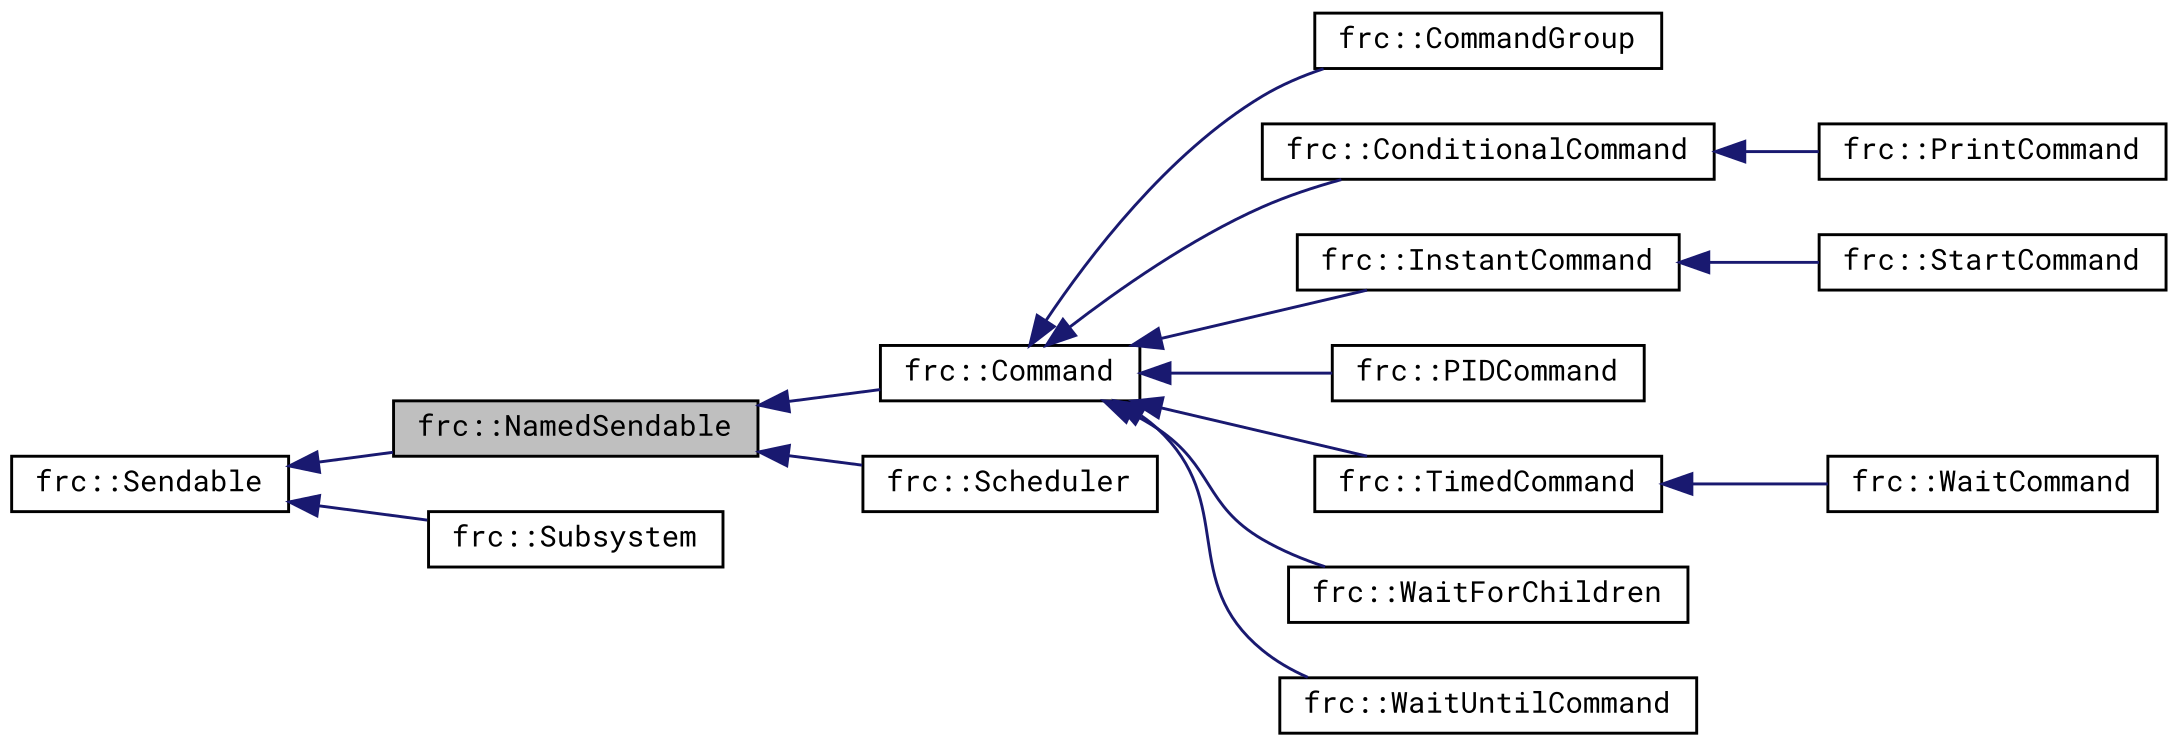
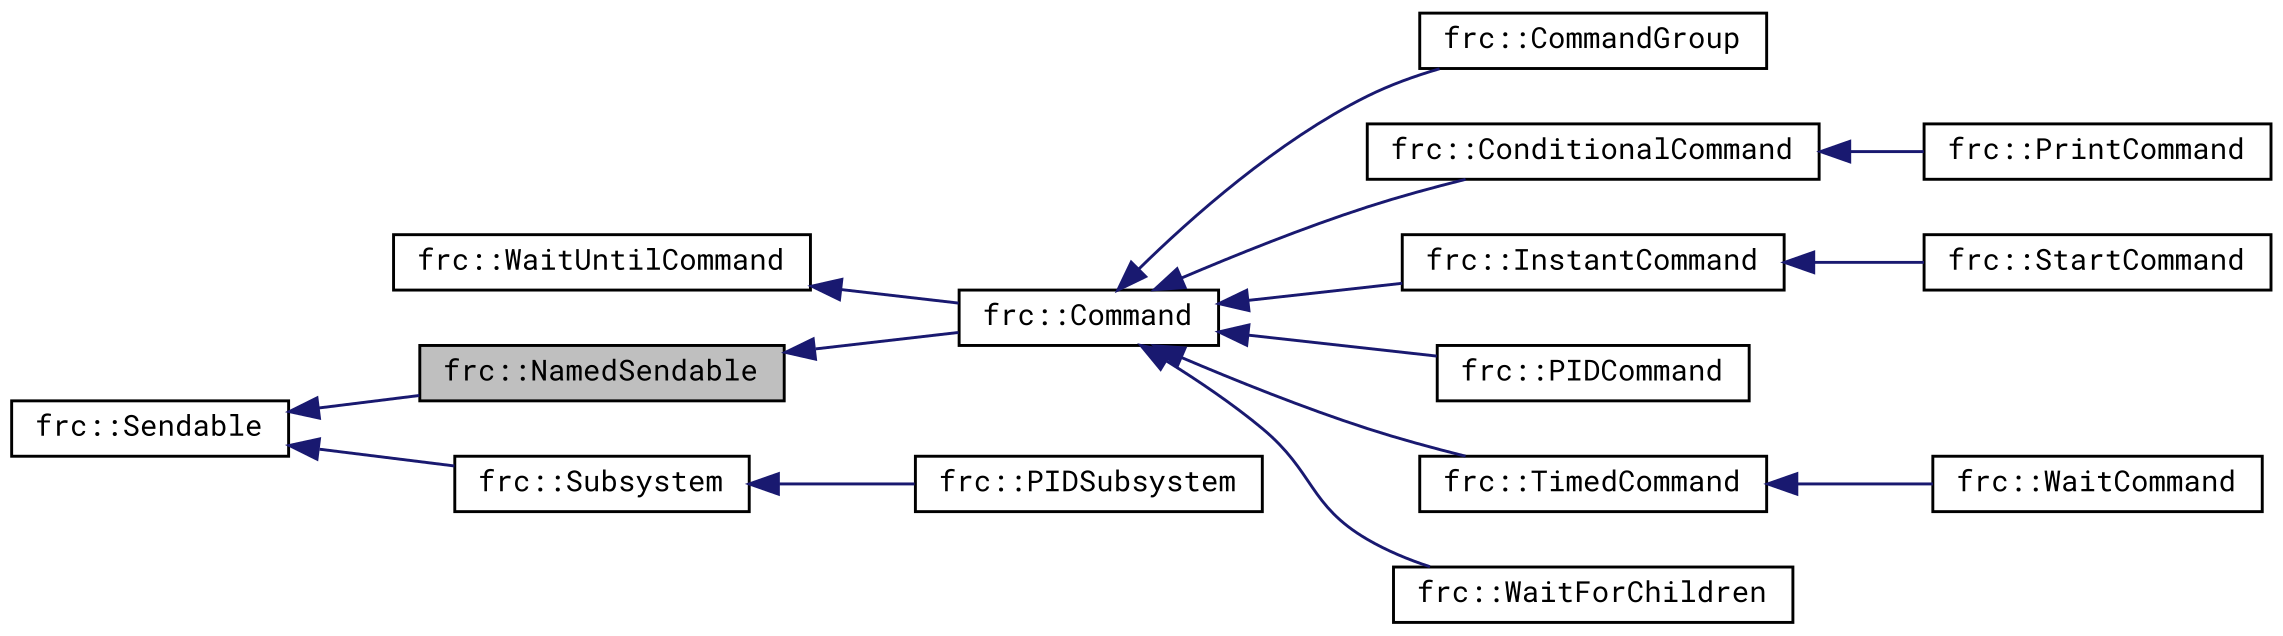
node "frc::Scheduler": removed
node "frc::PIDSubsystem": added
edge "frc::WaitUntilCommand" -> "frc::Command": reversed
